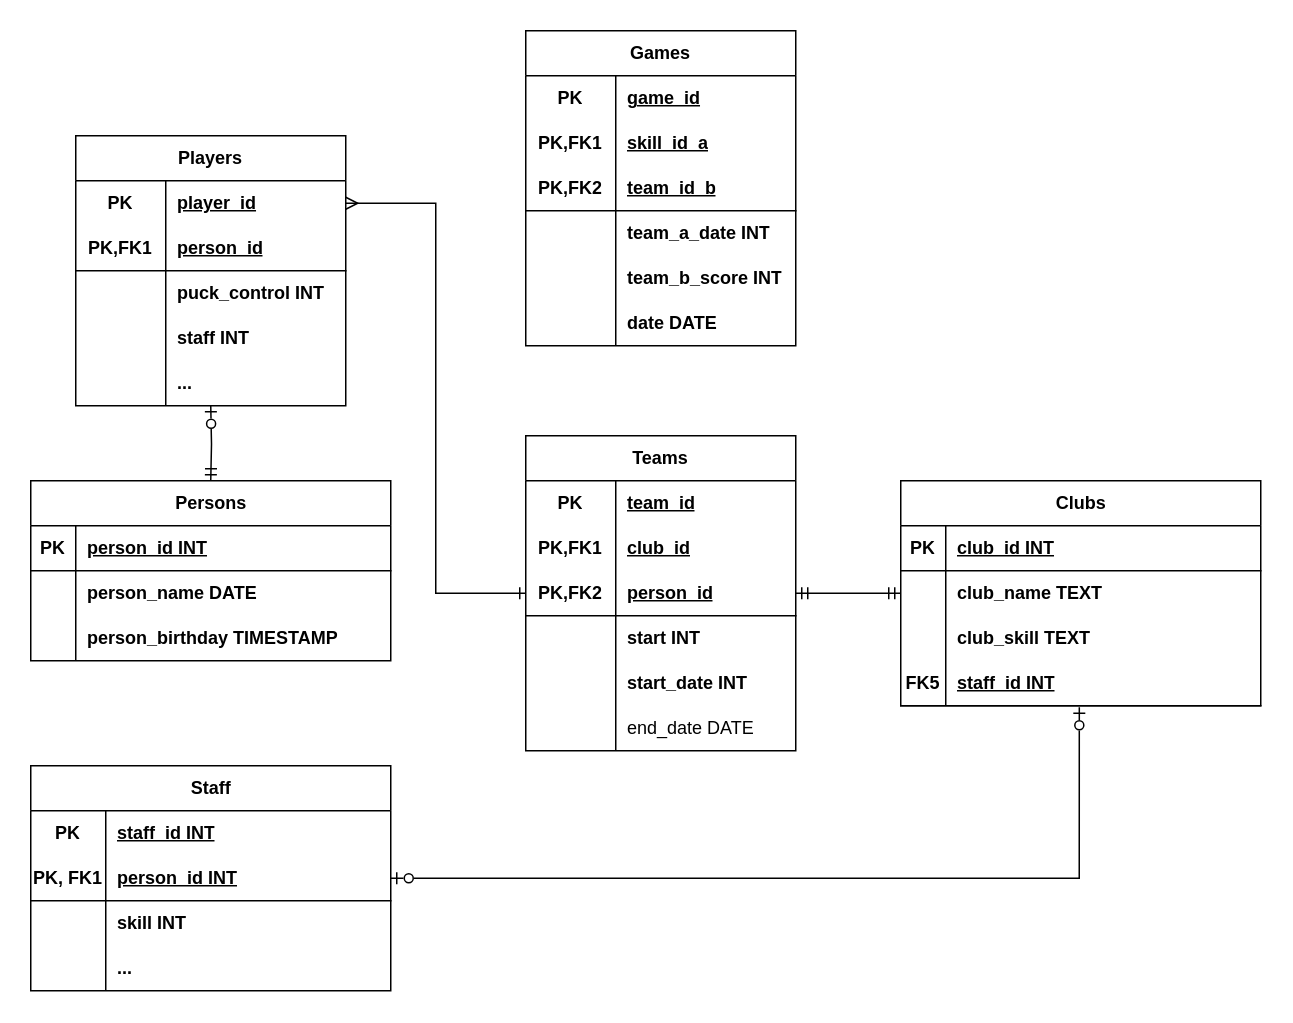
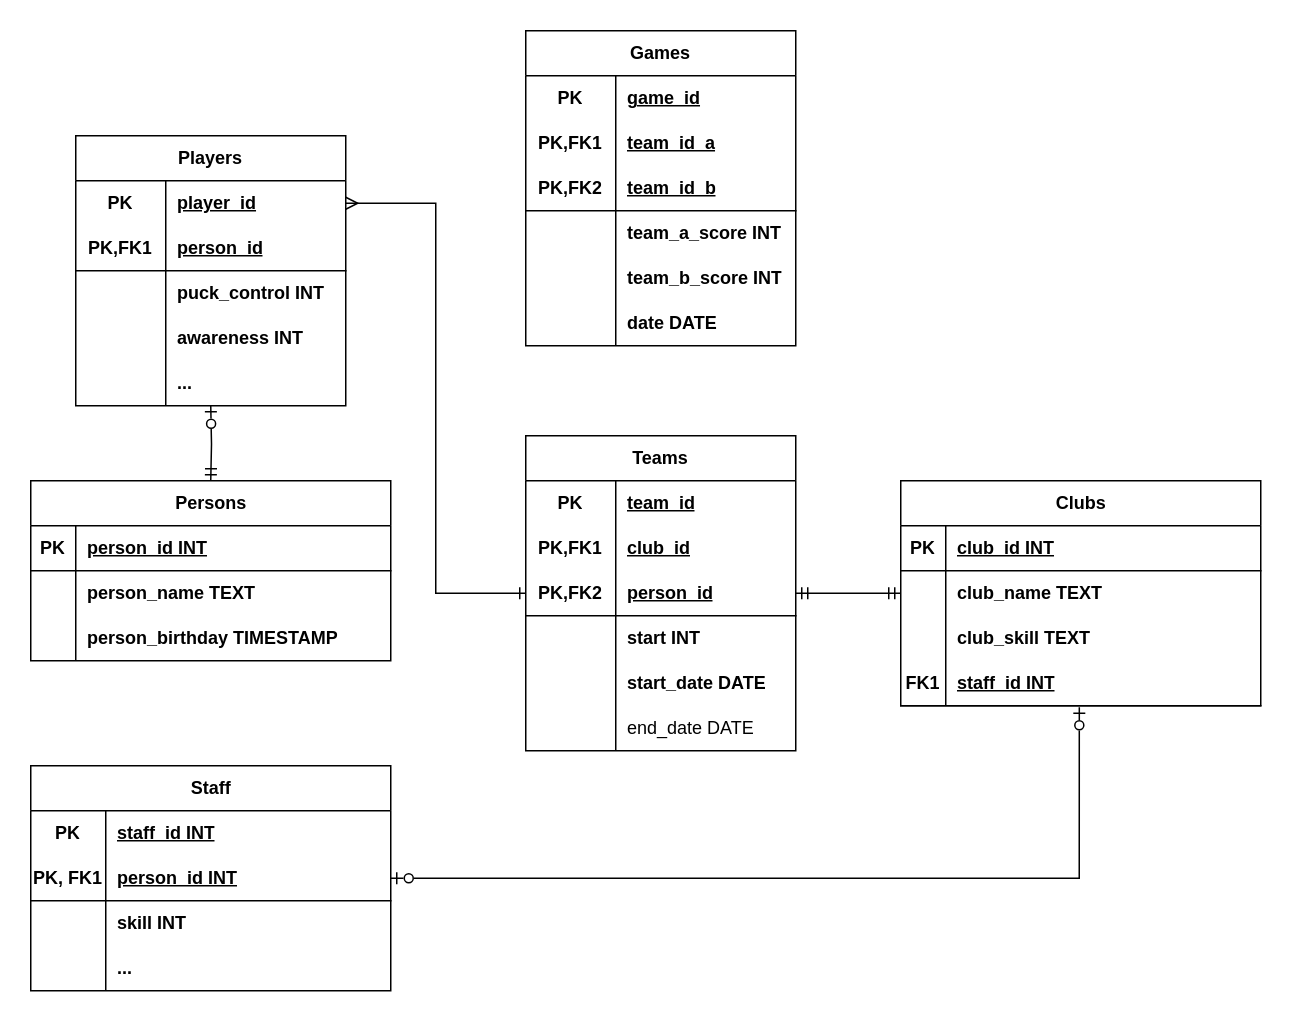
node "skill_id_a": label "skill_id_a" -> "team_id_a"
node "team_a_date INT": label "team_a_date INT" -> "team_a_score INT"
node "staff INT": label "staff INT" -> "awareness INT"
node "person_name DATE": label "person_name DATE" -> "person_name TEXT"
node "start_date INT": label "start_date INT" -> "start_date DATE"
node "FK5": label "FK5" -> "FK1"
